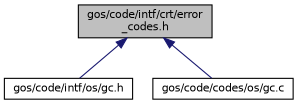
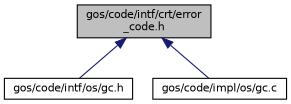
node "gos/code/intf/crt/error _codes.h": label "gos/code/intf/crt/error _codes.h" -> "gos/code/intf/crt/error _code.h"
node "gos/code/codes/os/gc.c": label "gos/code/codes/os/gc.c" -> "gos/code/impl/os/gc.c"
